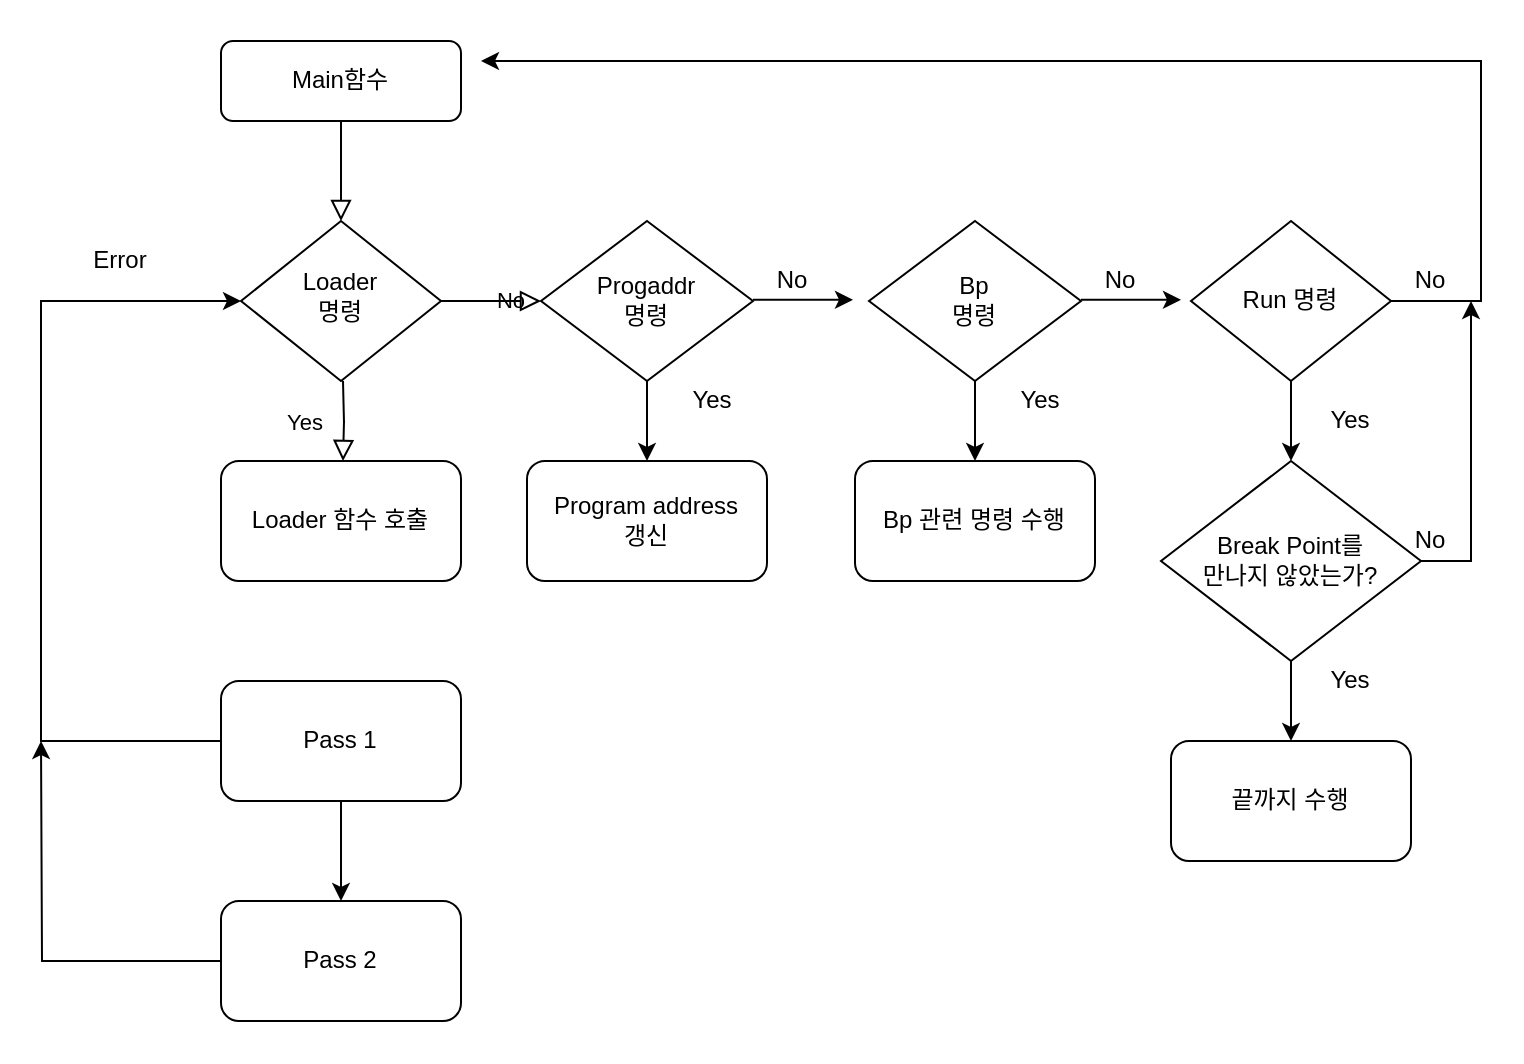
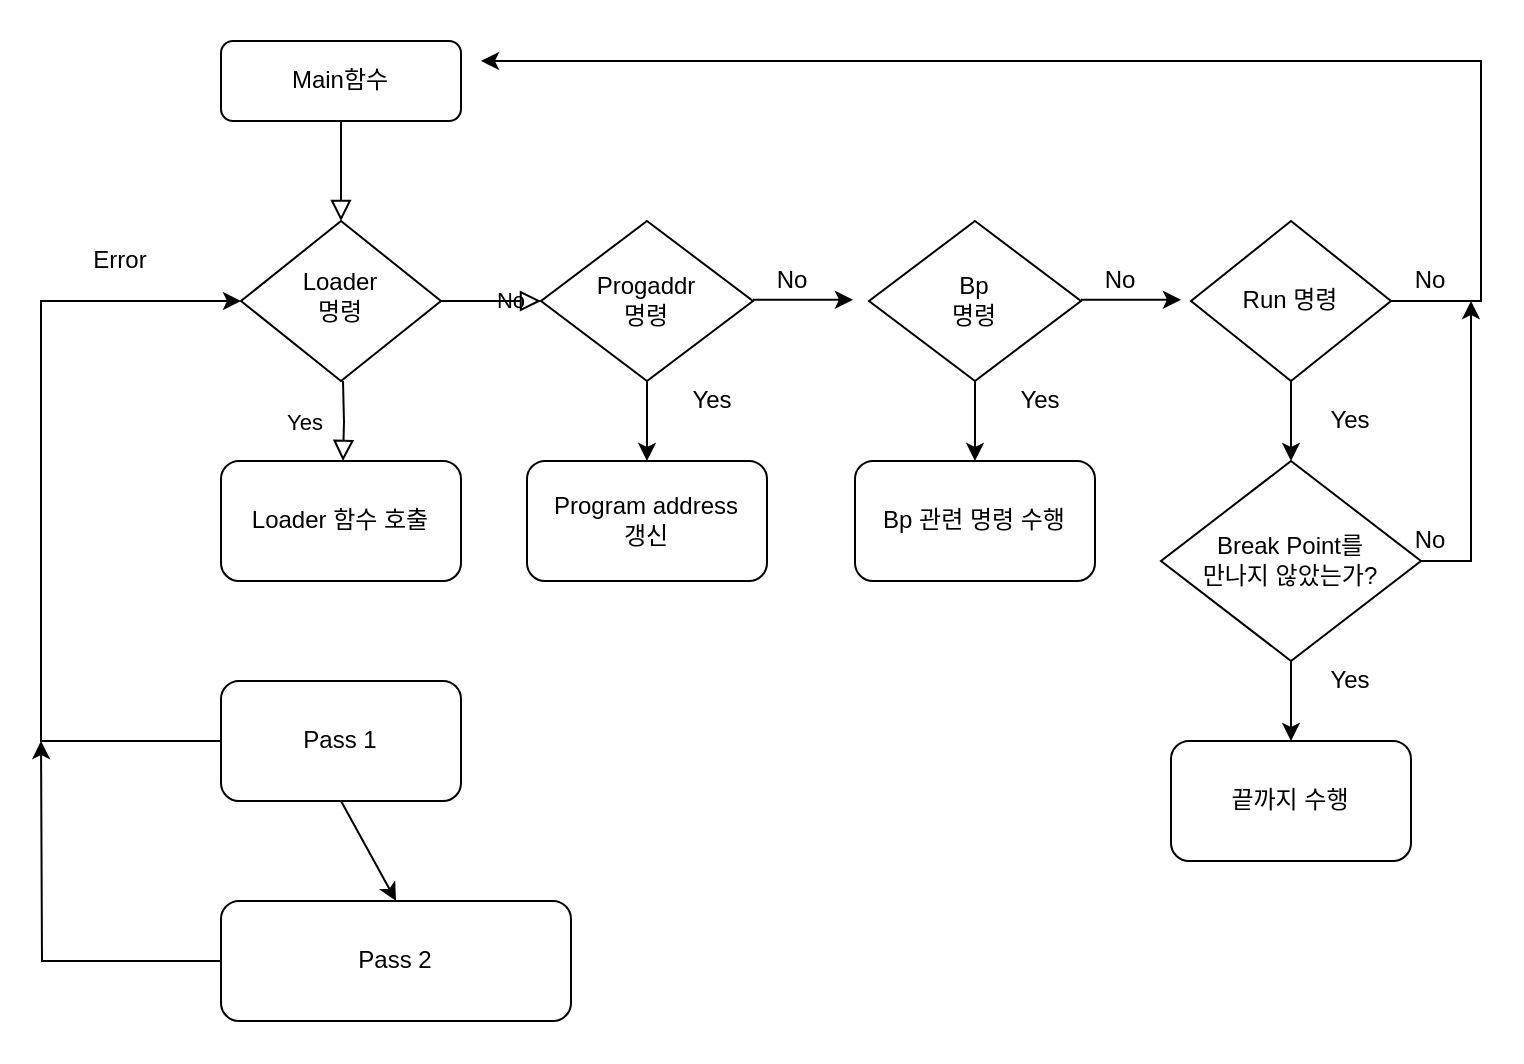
node "Pass 2": size 240x120 -> 350x120
